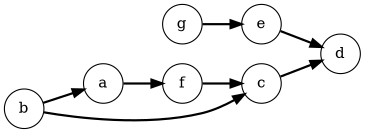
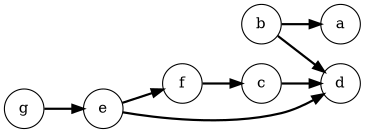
edge "a" -> "f": now "e" -> "f"
edge "b" -> "c": now "b" -> "d"
